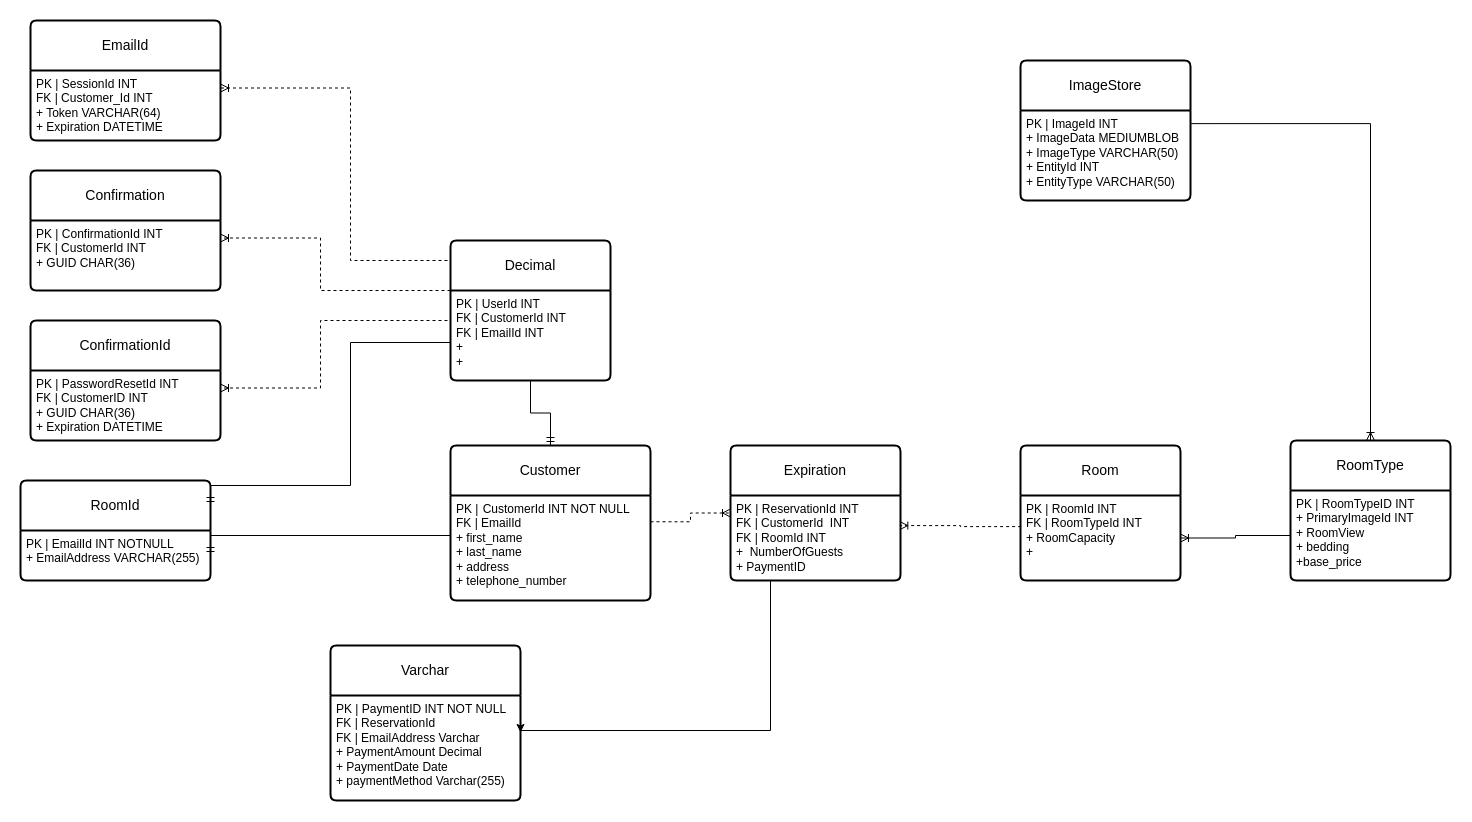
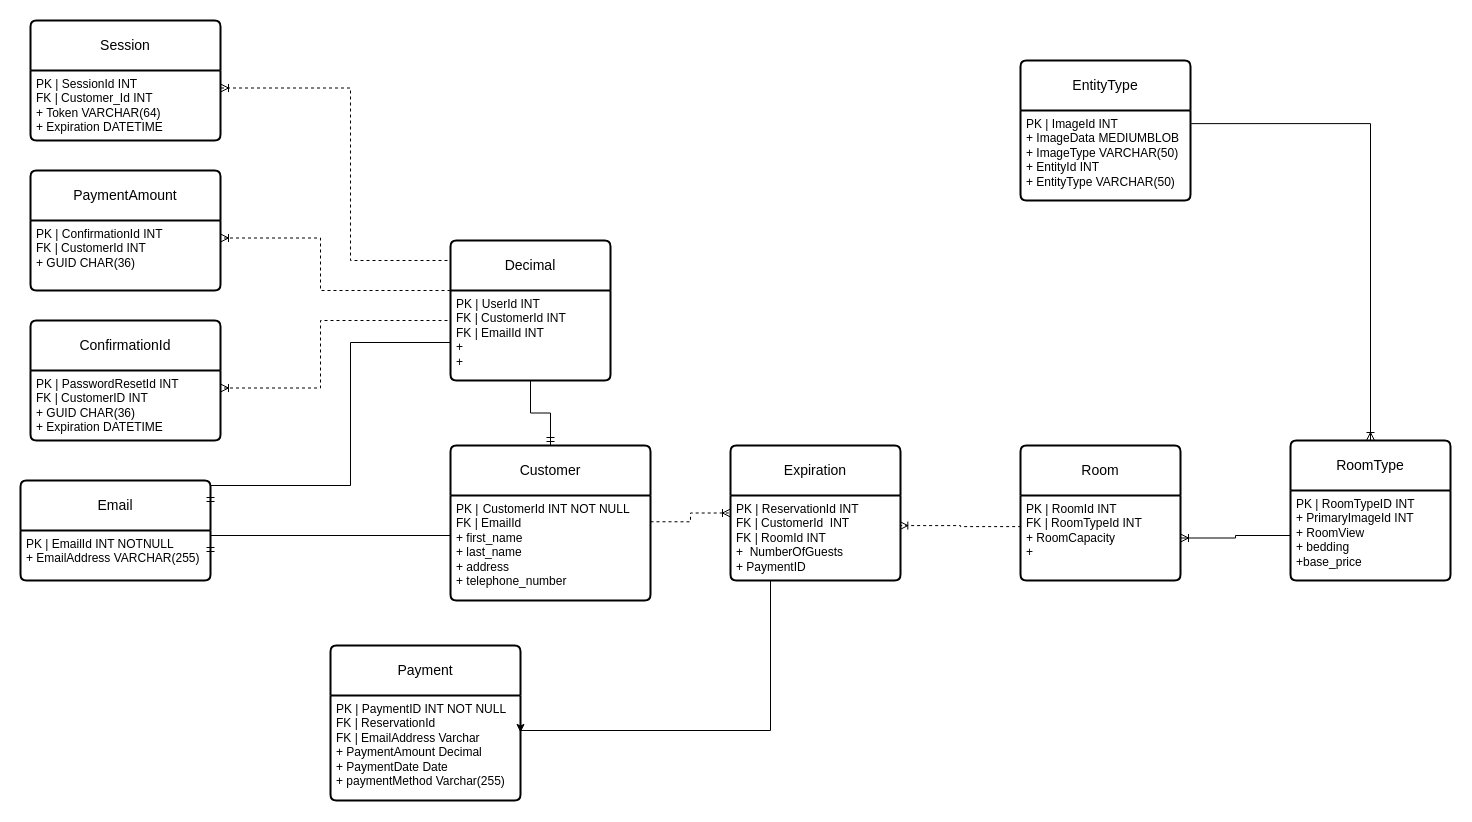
node "EmailId": label "EmailId" -> "Session"
node "ImageStore": label "ImageStore" -> "EntityType"
node "Confirmation": label "Confirmation" -> "PaymentAmount"
node "RoomId": label "RoomId" -> "Email"
node "Varchar": label "Varchar" -> "Payment"
